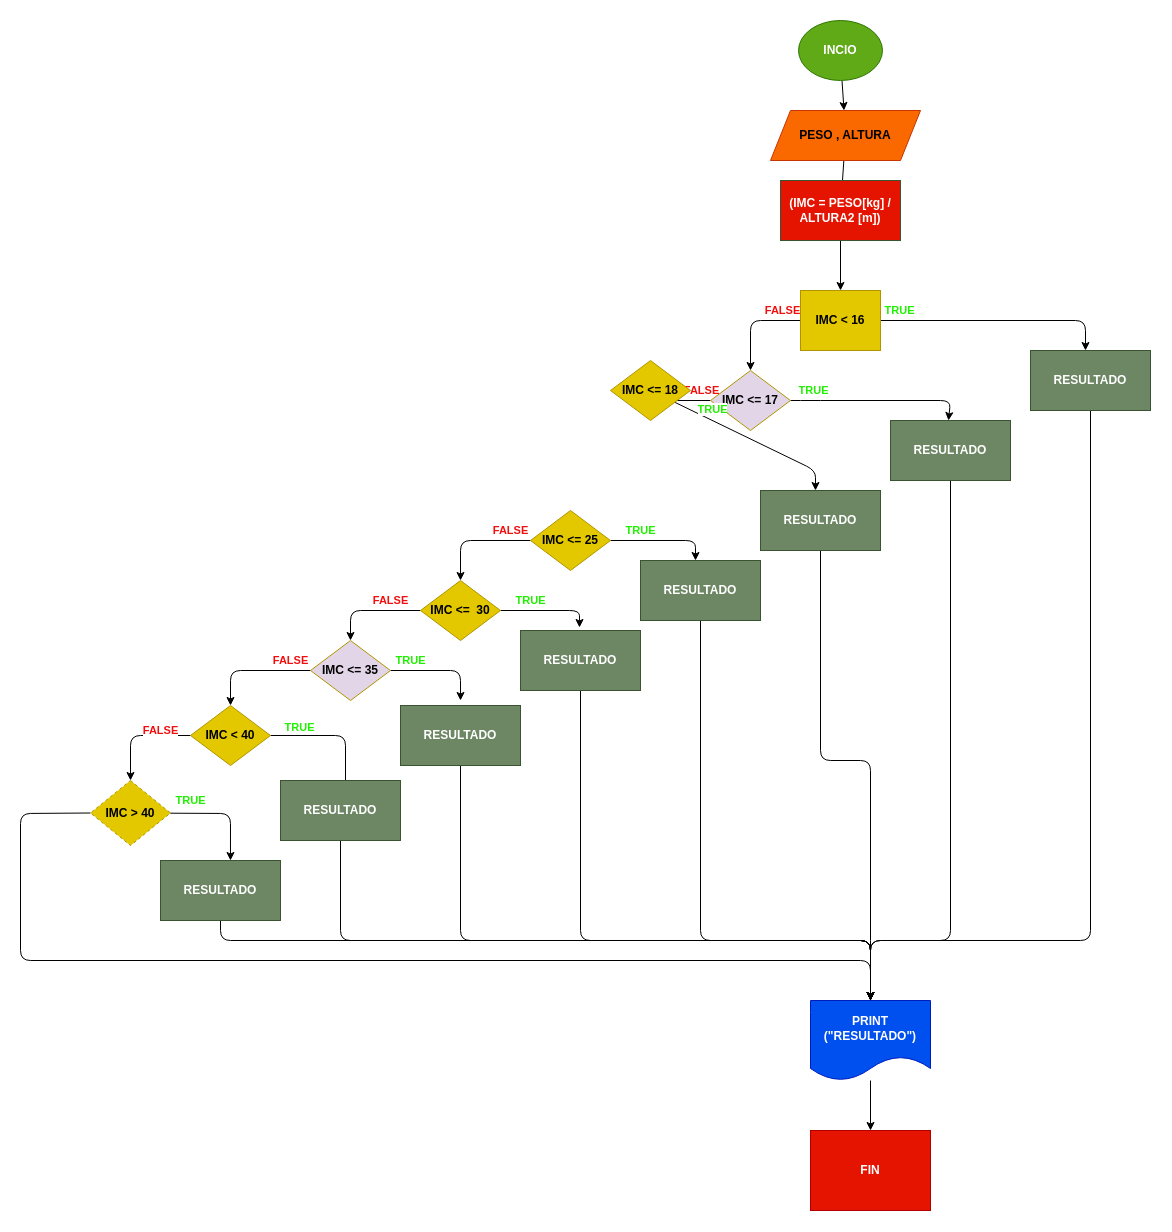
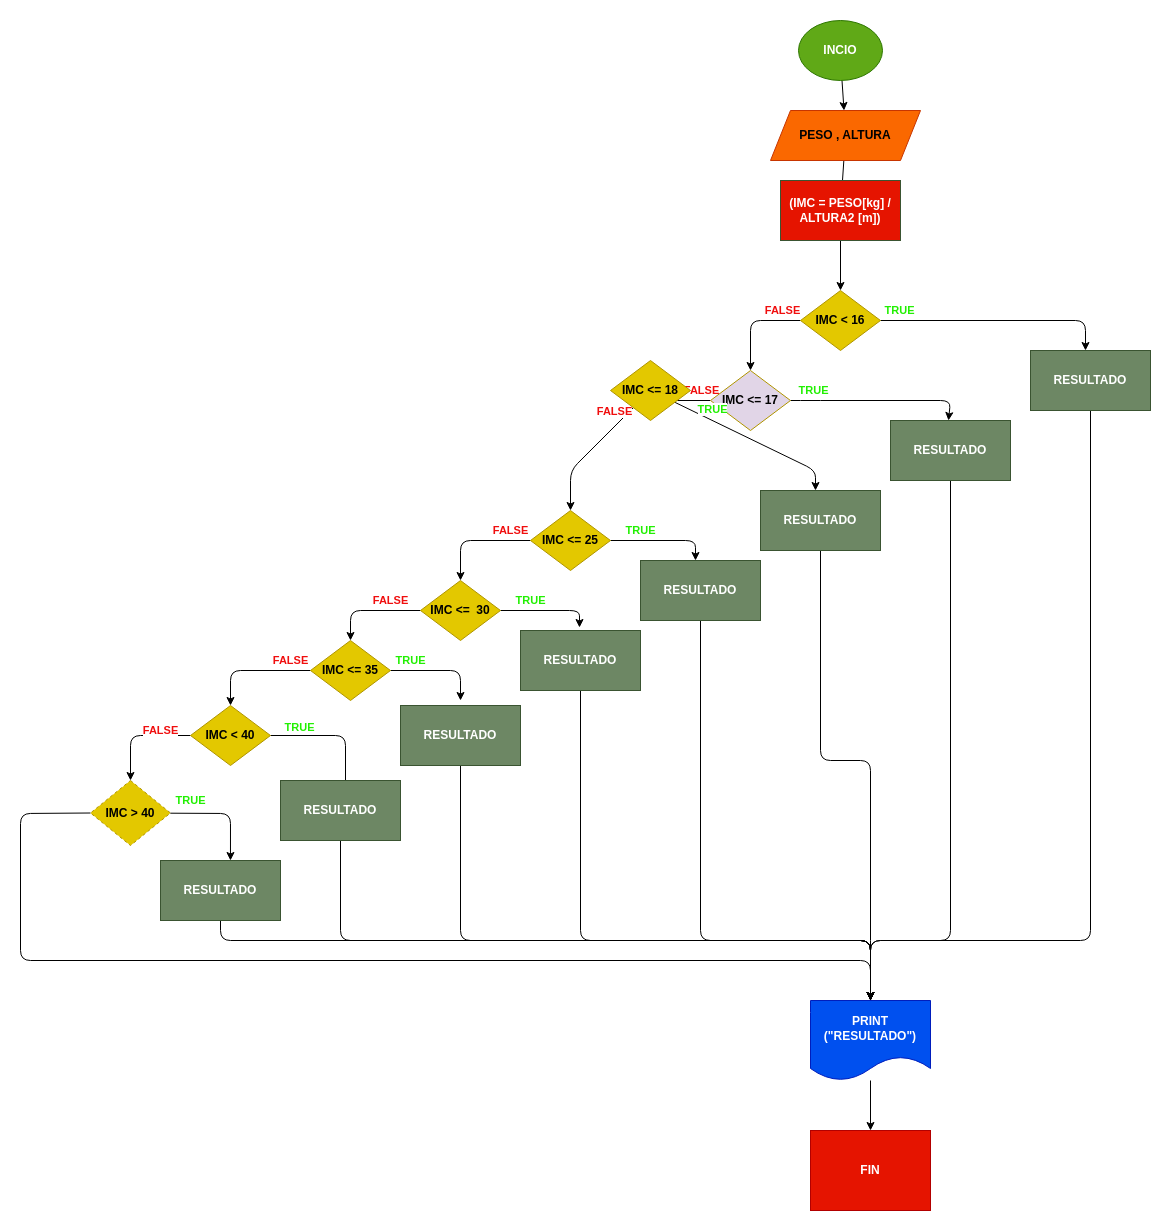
node "IMC < 16": shape rectangle -> diamond
edge "IMC <= 18" -> "IMC <= 25": added, label "FALSE"
node "IMC <= 35": fillcolor #e1d5e7 -> #e3c800
